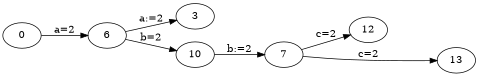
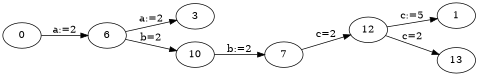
node "1": added
edge "0" -> "6": label "a=2" -> "a:=2"
edge "7" -> "13": now "12" -> "13"
